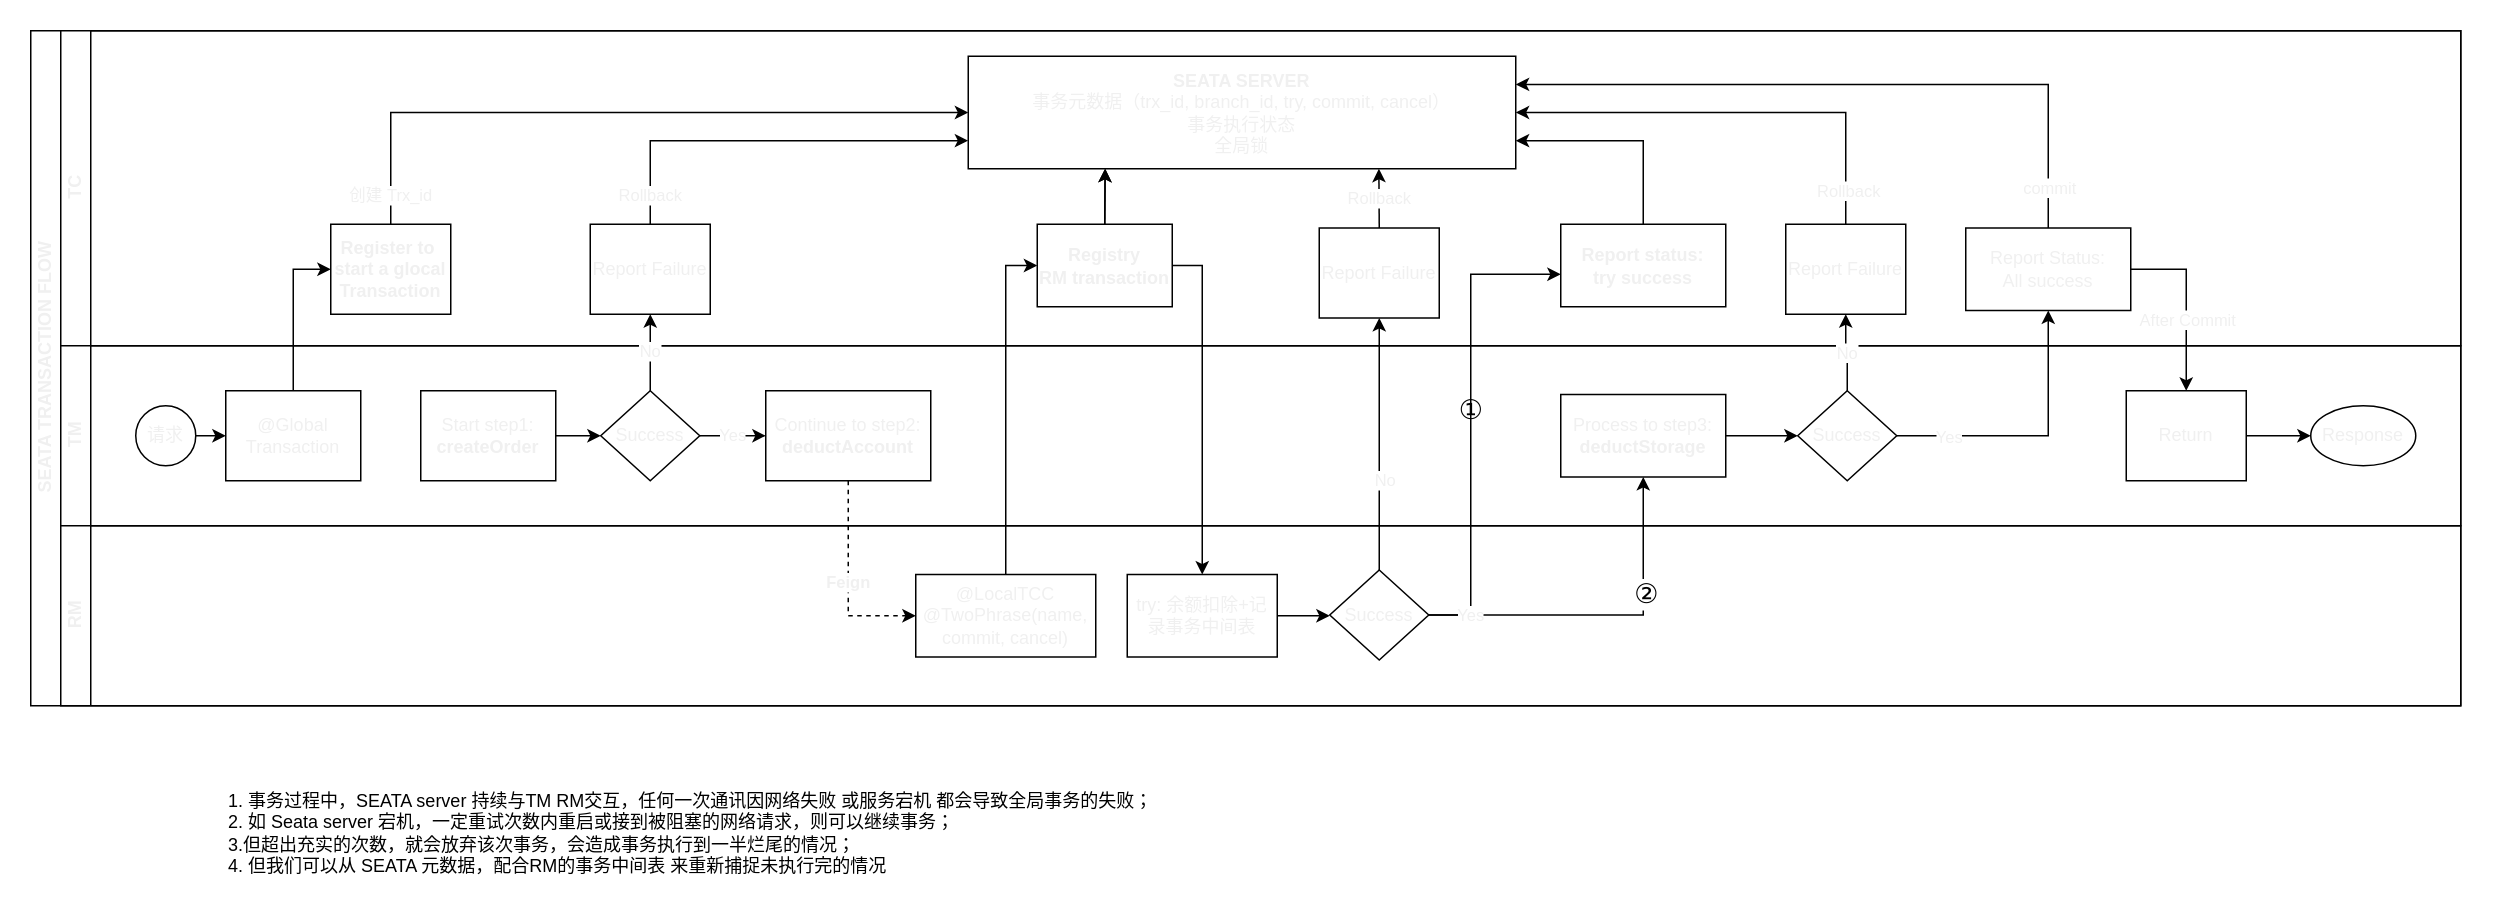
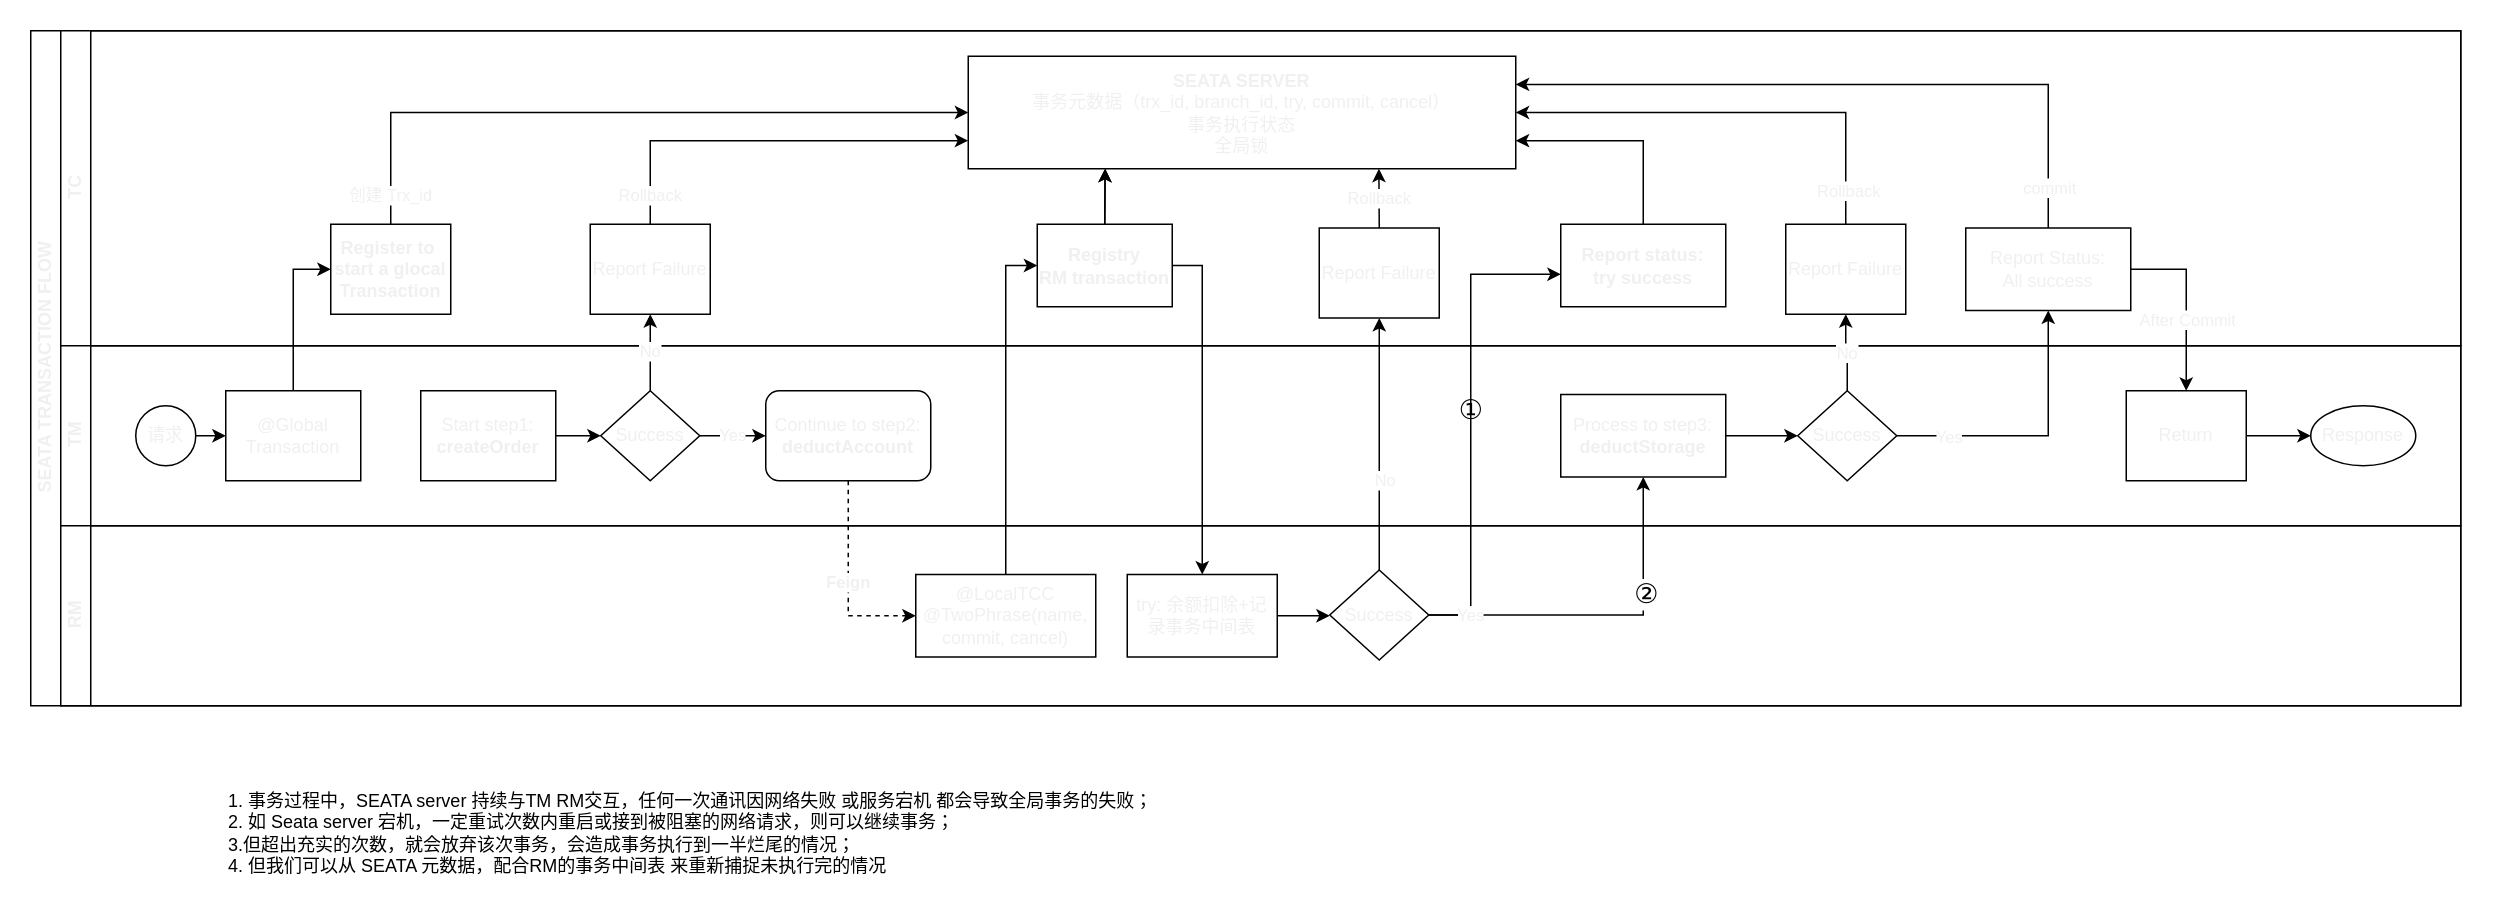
node "Continue to step2: deductAccount": shape rectangle -> rounded rectangle
